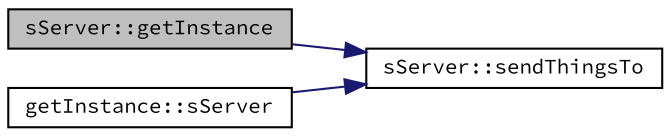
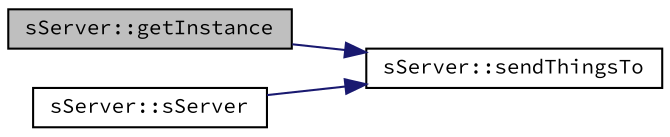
node "getInstance::sServer": label "getInstance::sServer" -> "sServer::sServer"
